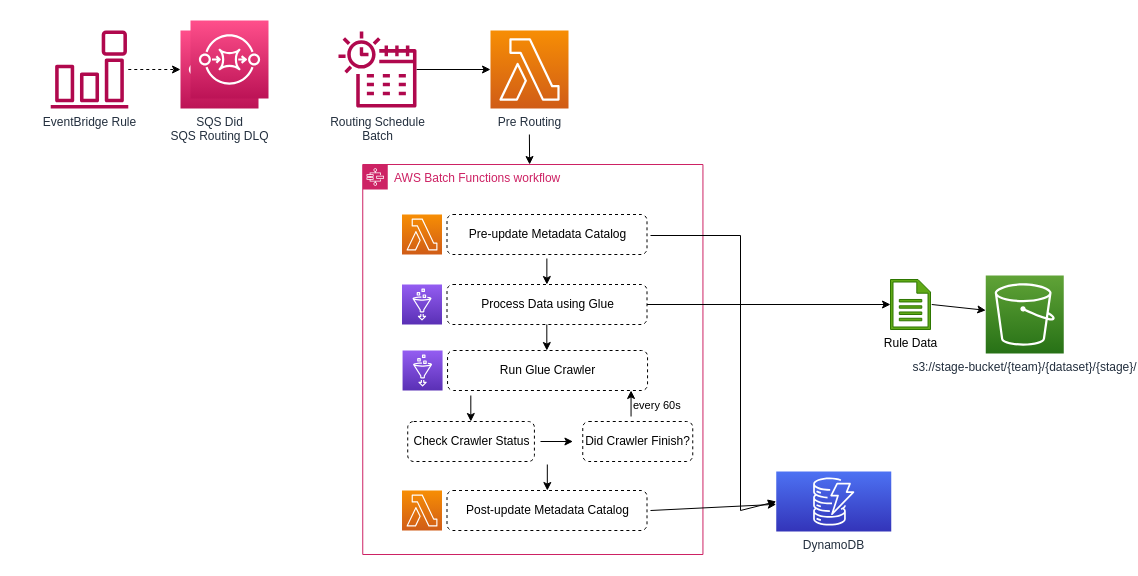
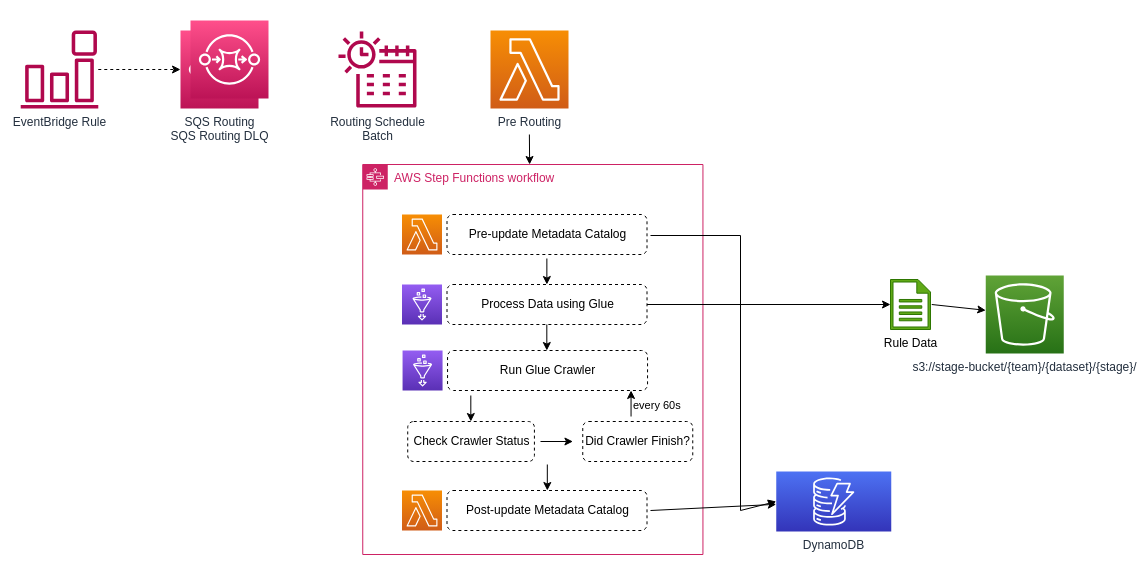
node "EventBridge Rule": moved (90, 70) -> (60, 70)
edge "Routing Schedule Batch" -> "Pre Routing": removed
node "SQS Did SQS Routing DLQ": label "SQS Did SQS Routing DLQ" -> "SQS Routing SQS Routing DLQ"
node "AWS Batch Functions workflow": label "AWS Batch Functions workflow" -> "AWS Step Functions workflow"
